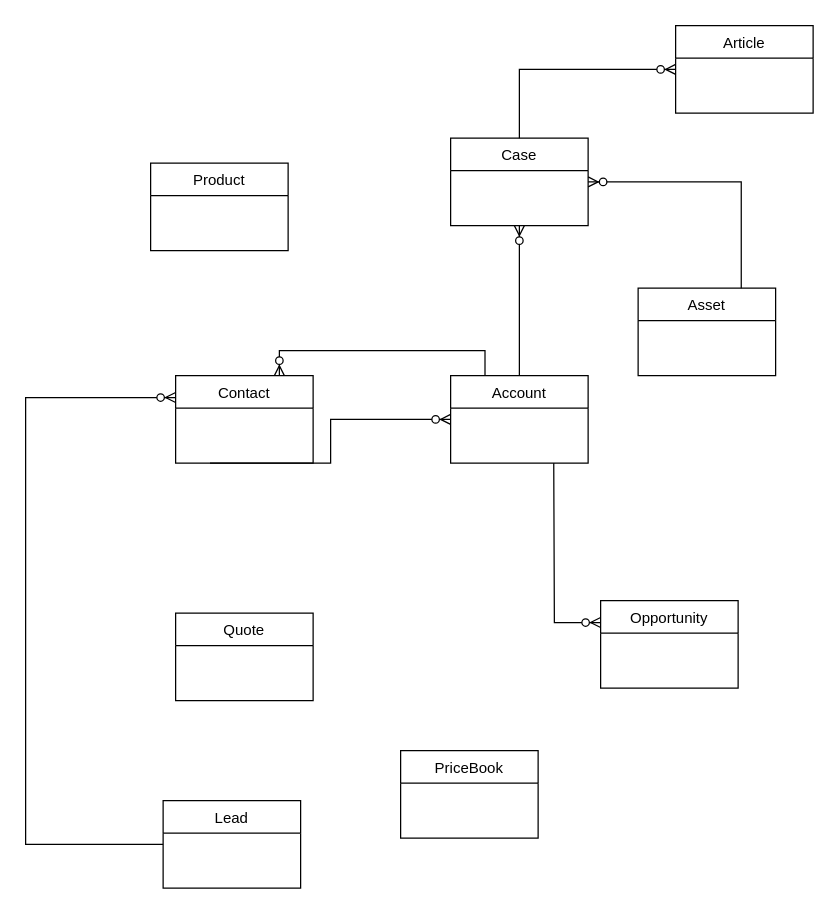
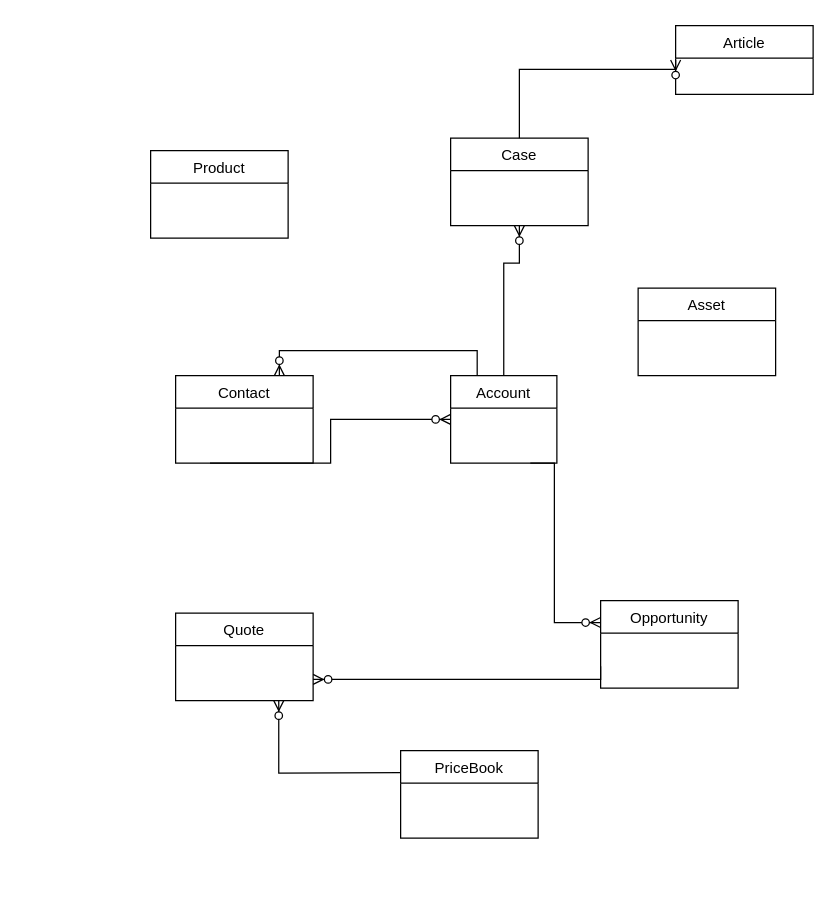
node "Article": size 138x88 -> 138x69
edge "Asset" -> "Case": removed
node "Product": moved (219, 207) -> (219, 194)
node "Account": size 138x88 -> 106x88
edge "Lead" -> "Contact": removed
edge "Opportunity" -> "Quote": added
edge "PriceBook" -> "Quote": added
node "Lead": removed
